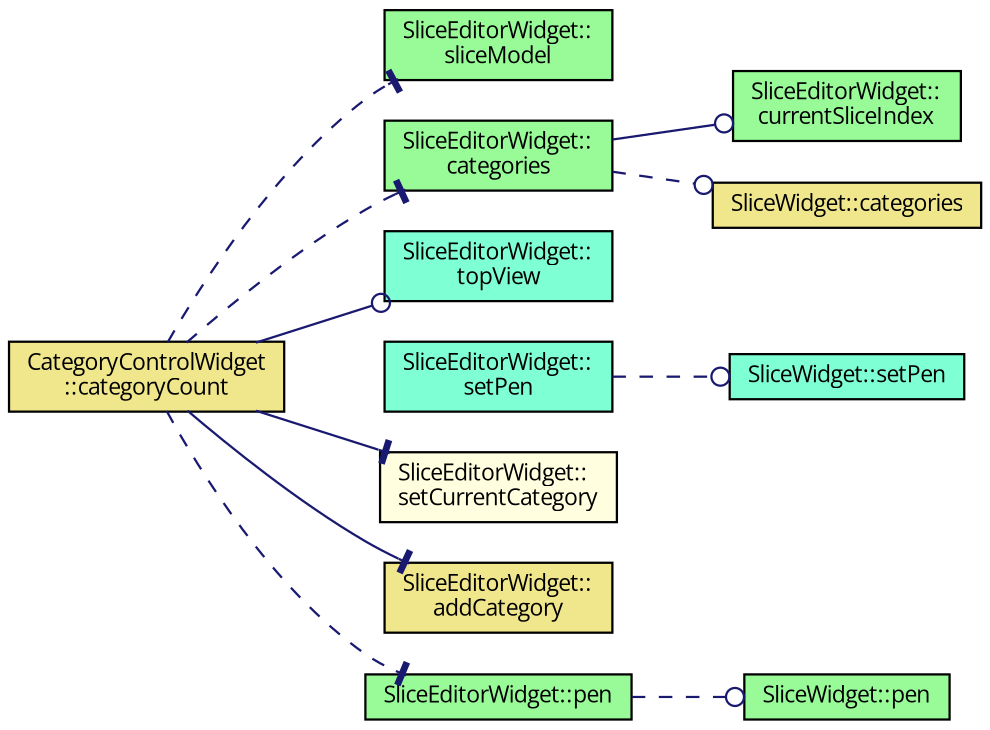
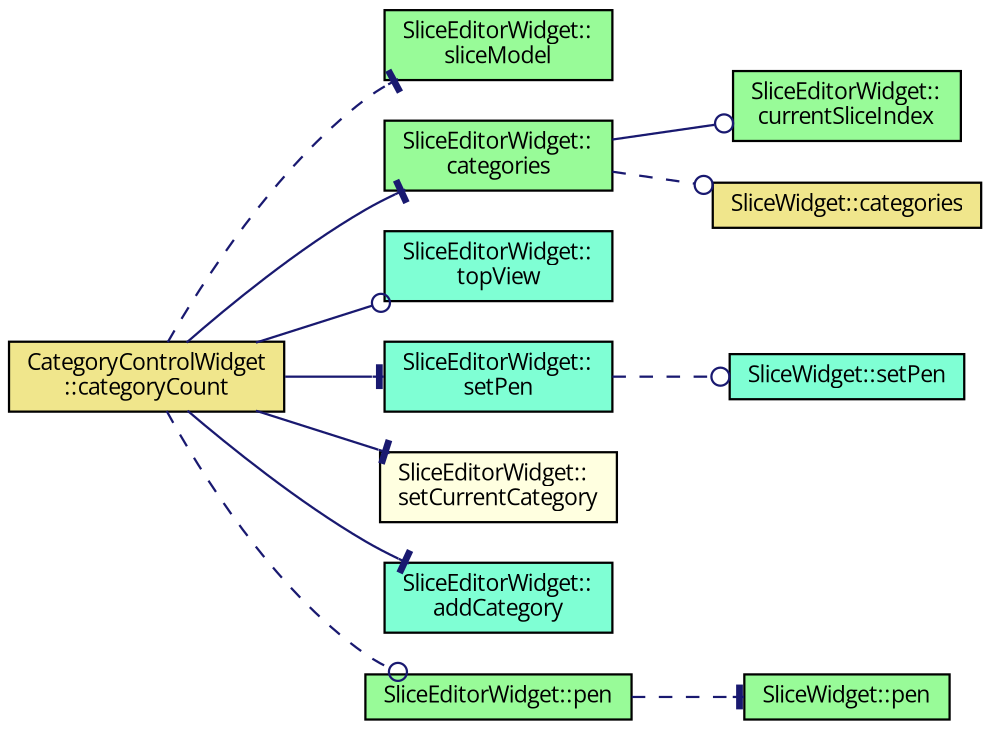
edge "CategoryControlWidget ::categoryCount" -> "SliceEditorWidget:: categories": style dashed -> solid
edge "CategoryControlWidget ::categoryCount" -> "SliceEditorWidget:: setPen": added
edge "CategoryControlWidget ::categoryCount" -> "SliceEditorWidget::pen": arrowhead tee -> odot
node "SliceEditorWidget:: addCategory": fillcolor khaki -> aquamarine
edge "SliceEditorWidget::pen" -> "SliceWidget::pen": arrowhead odot -> tee
